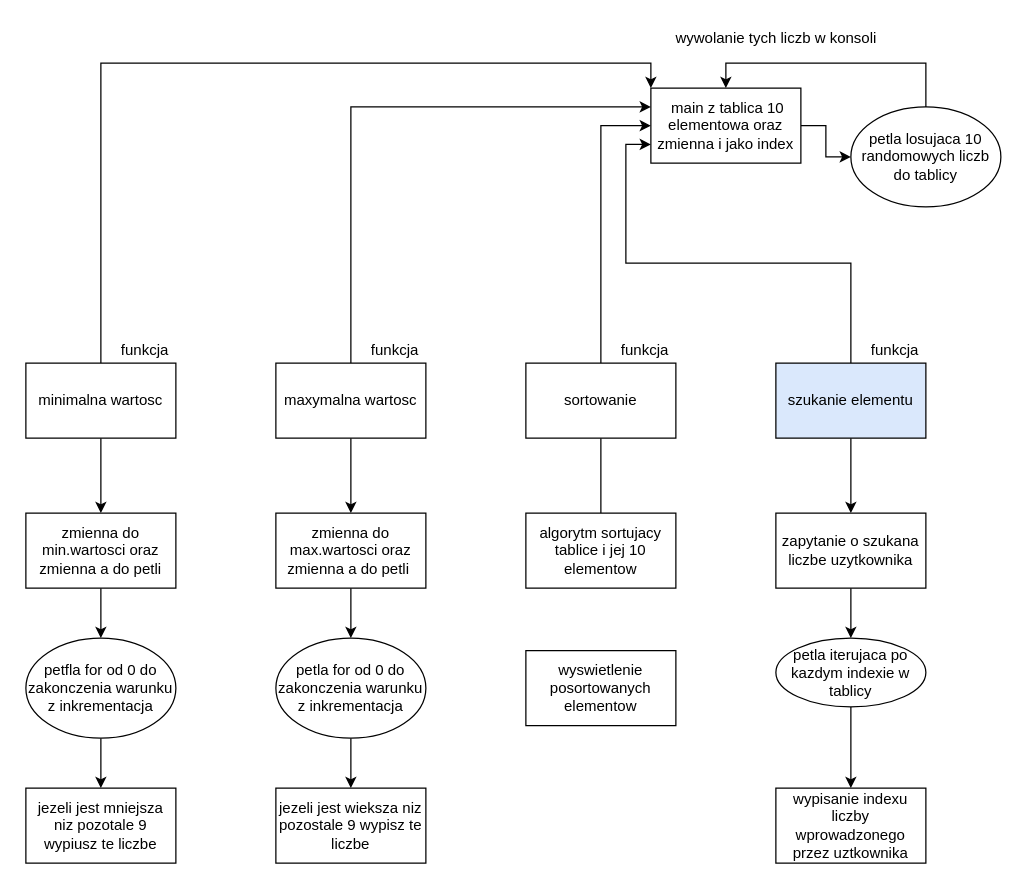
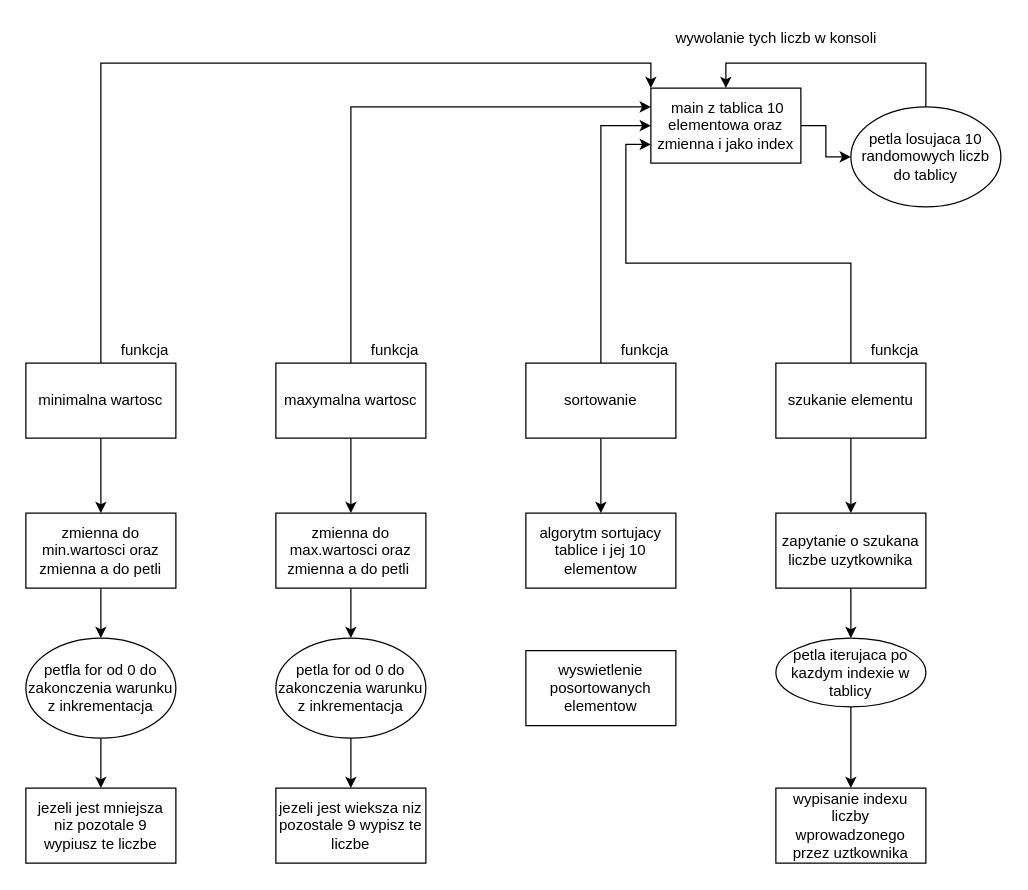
node "szukanie elementu": fillcolor #dae8fc -> #ffffff
edge "sortowanie" -- "algorytm sortujacy tablice i jej 10 elementow": arrowhead none -> classic
